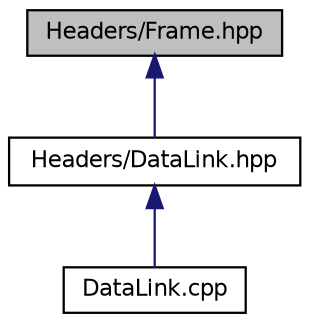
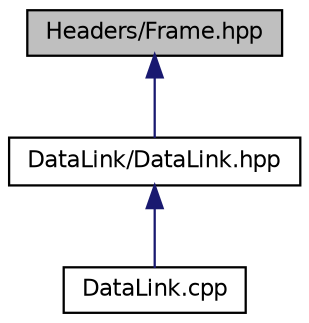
node "Headers/DataLink.hpp": label "Headers/DataLink.hpp" -> "DataLink/DataLink.hpp"
